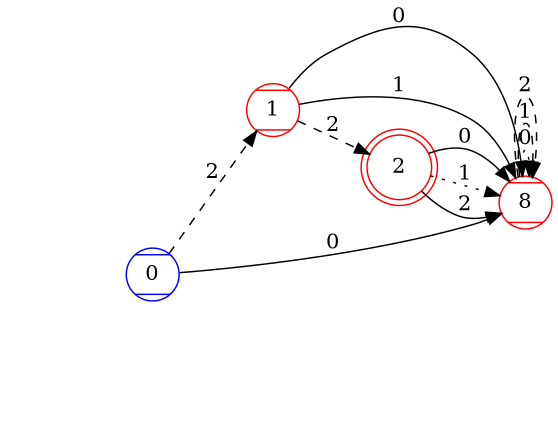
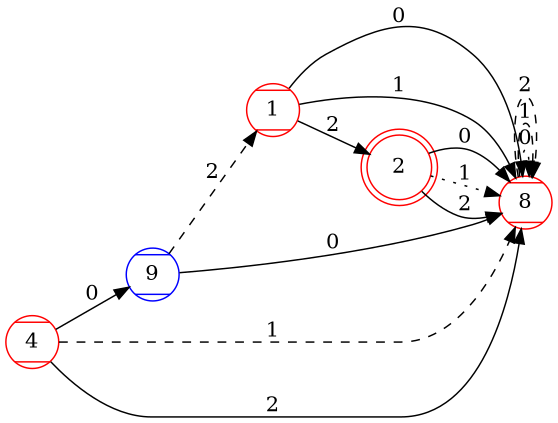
edge "1" -> "2": style dashed -> solid
node "0": label "0" -> "9"
node "4": added
